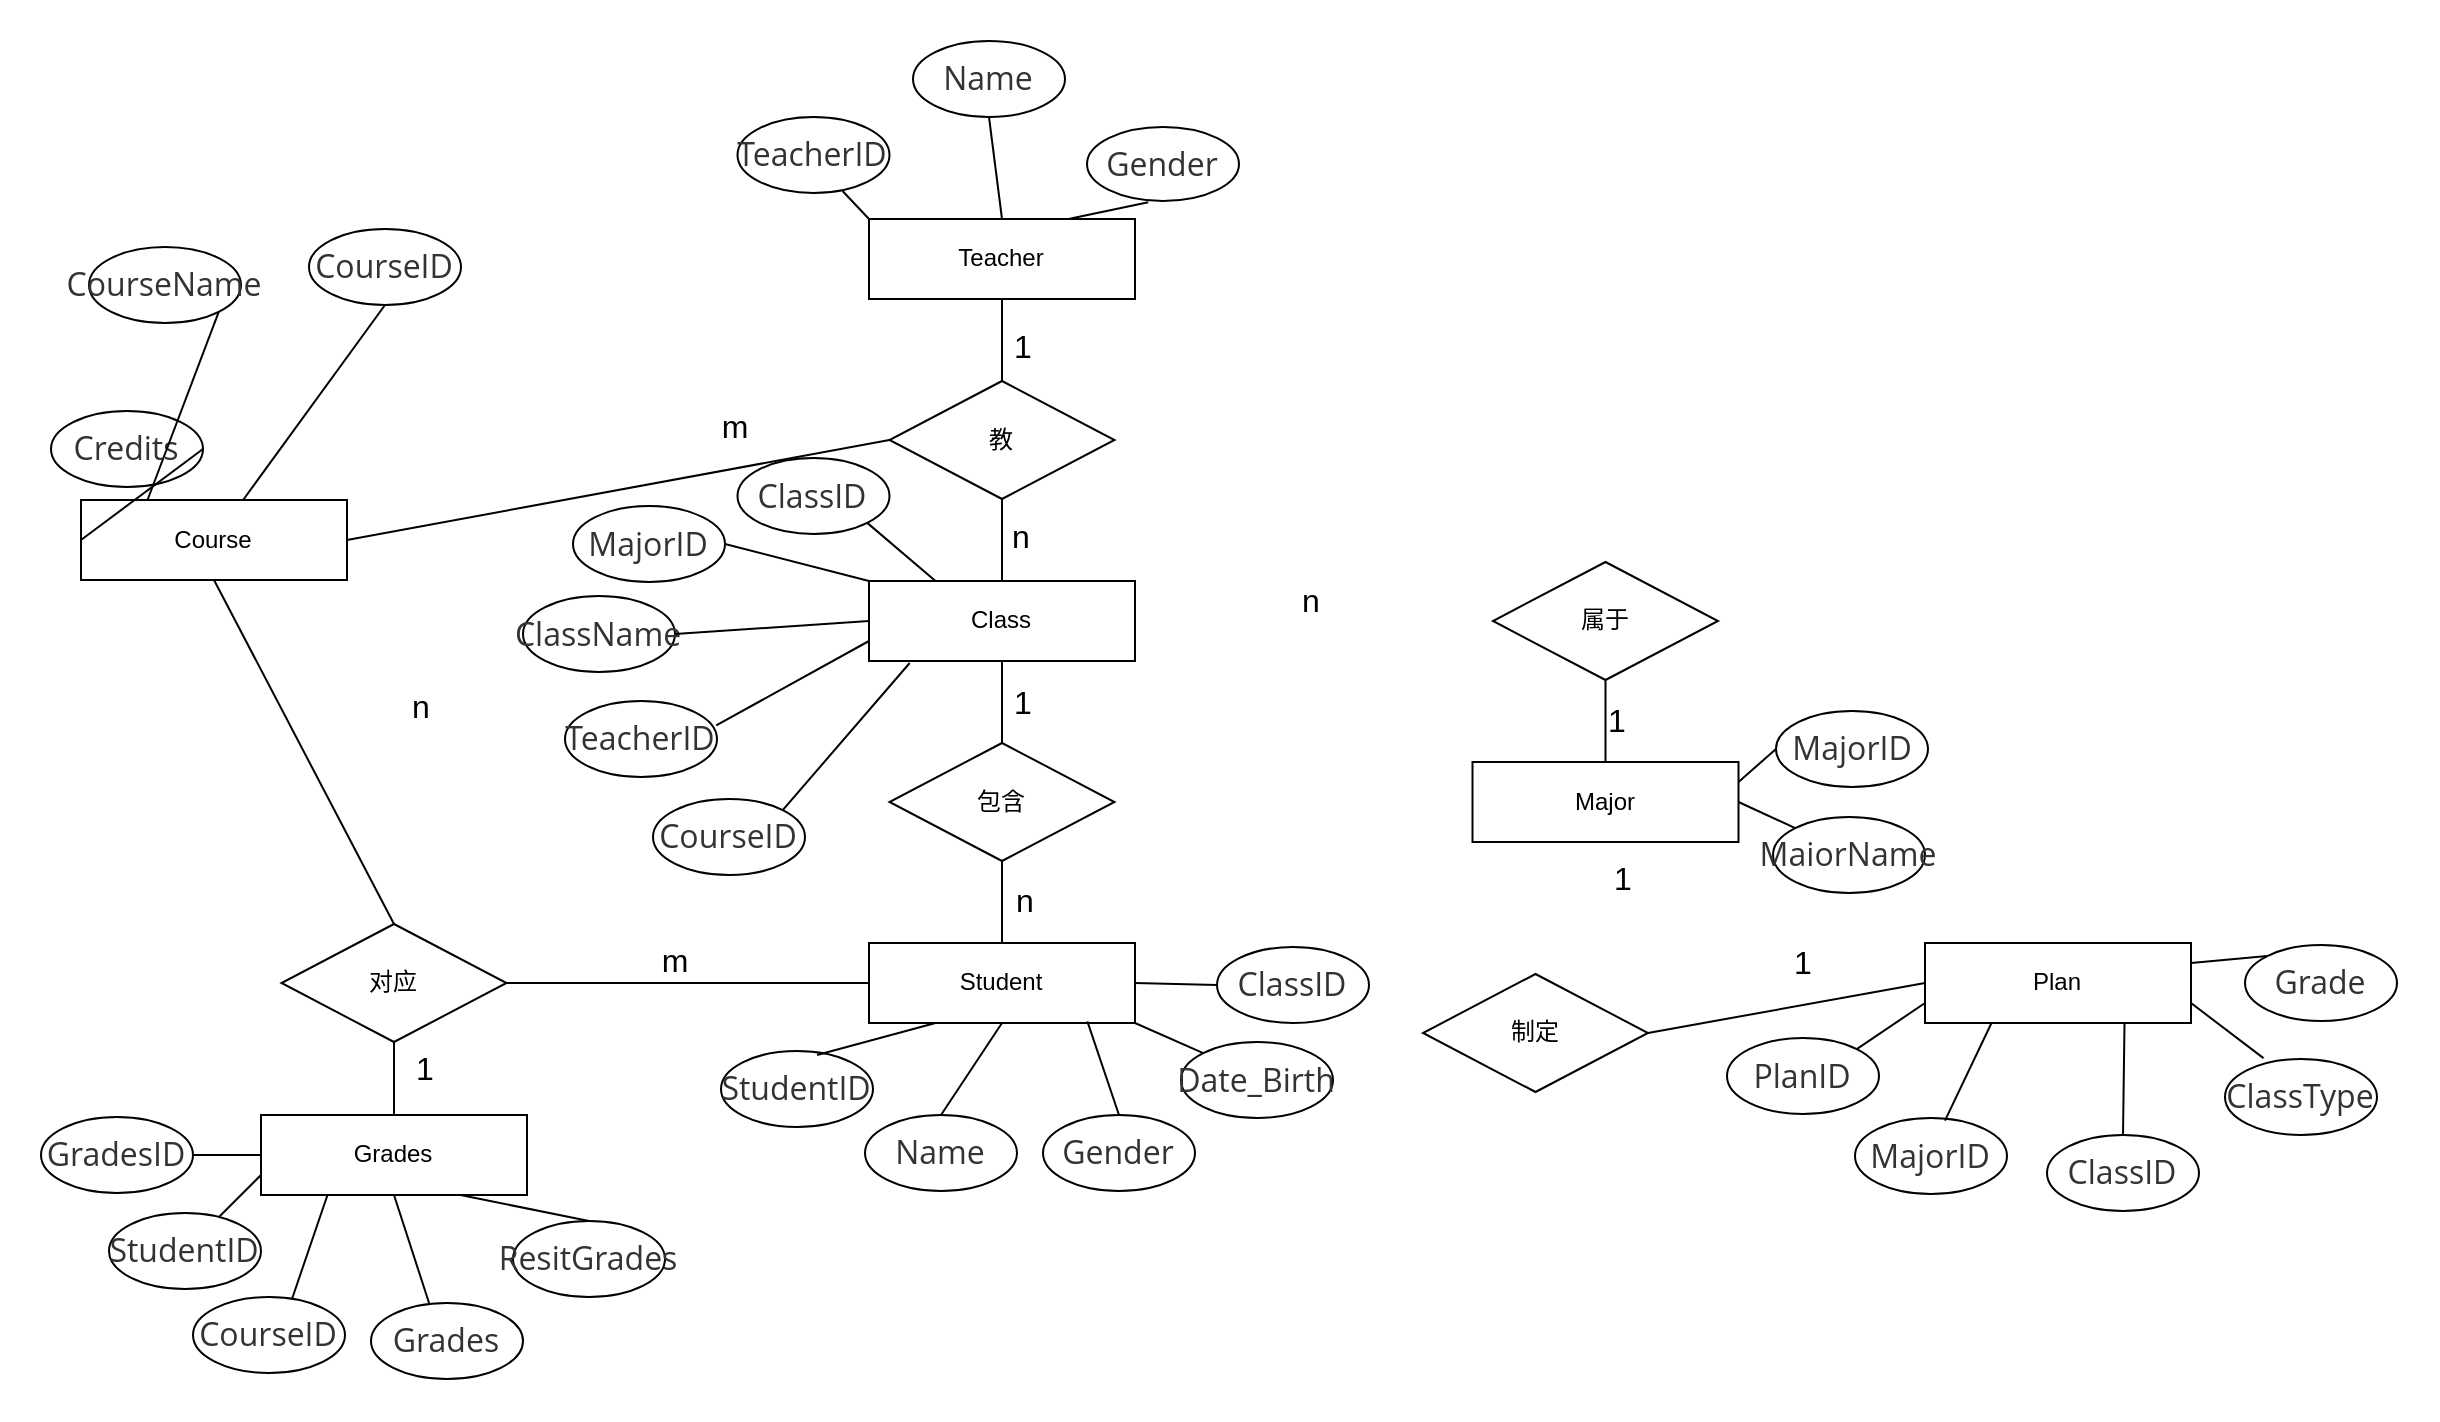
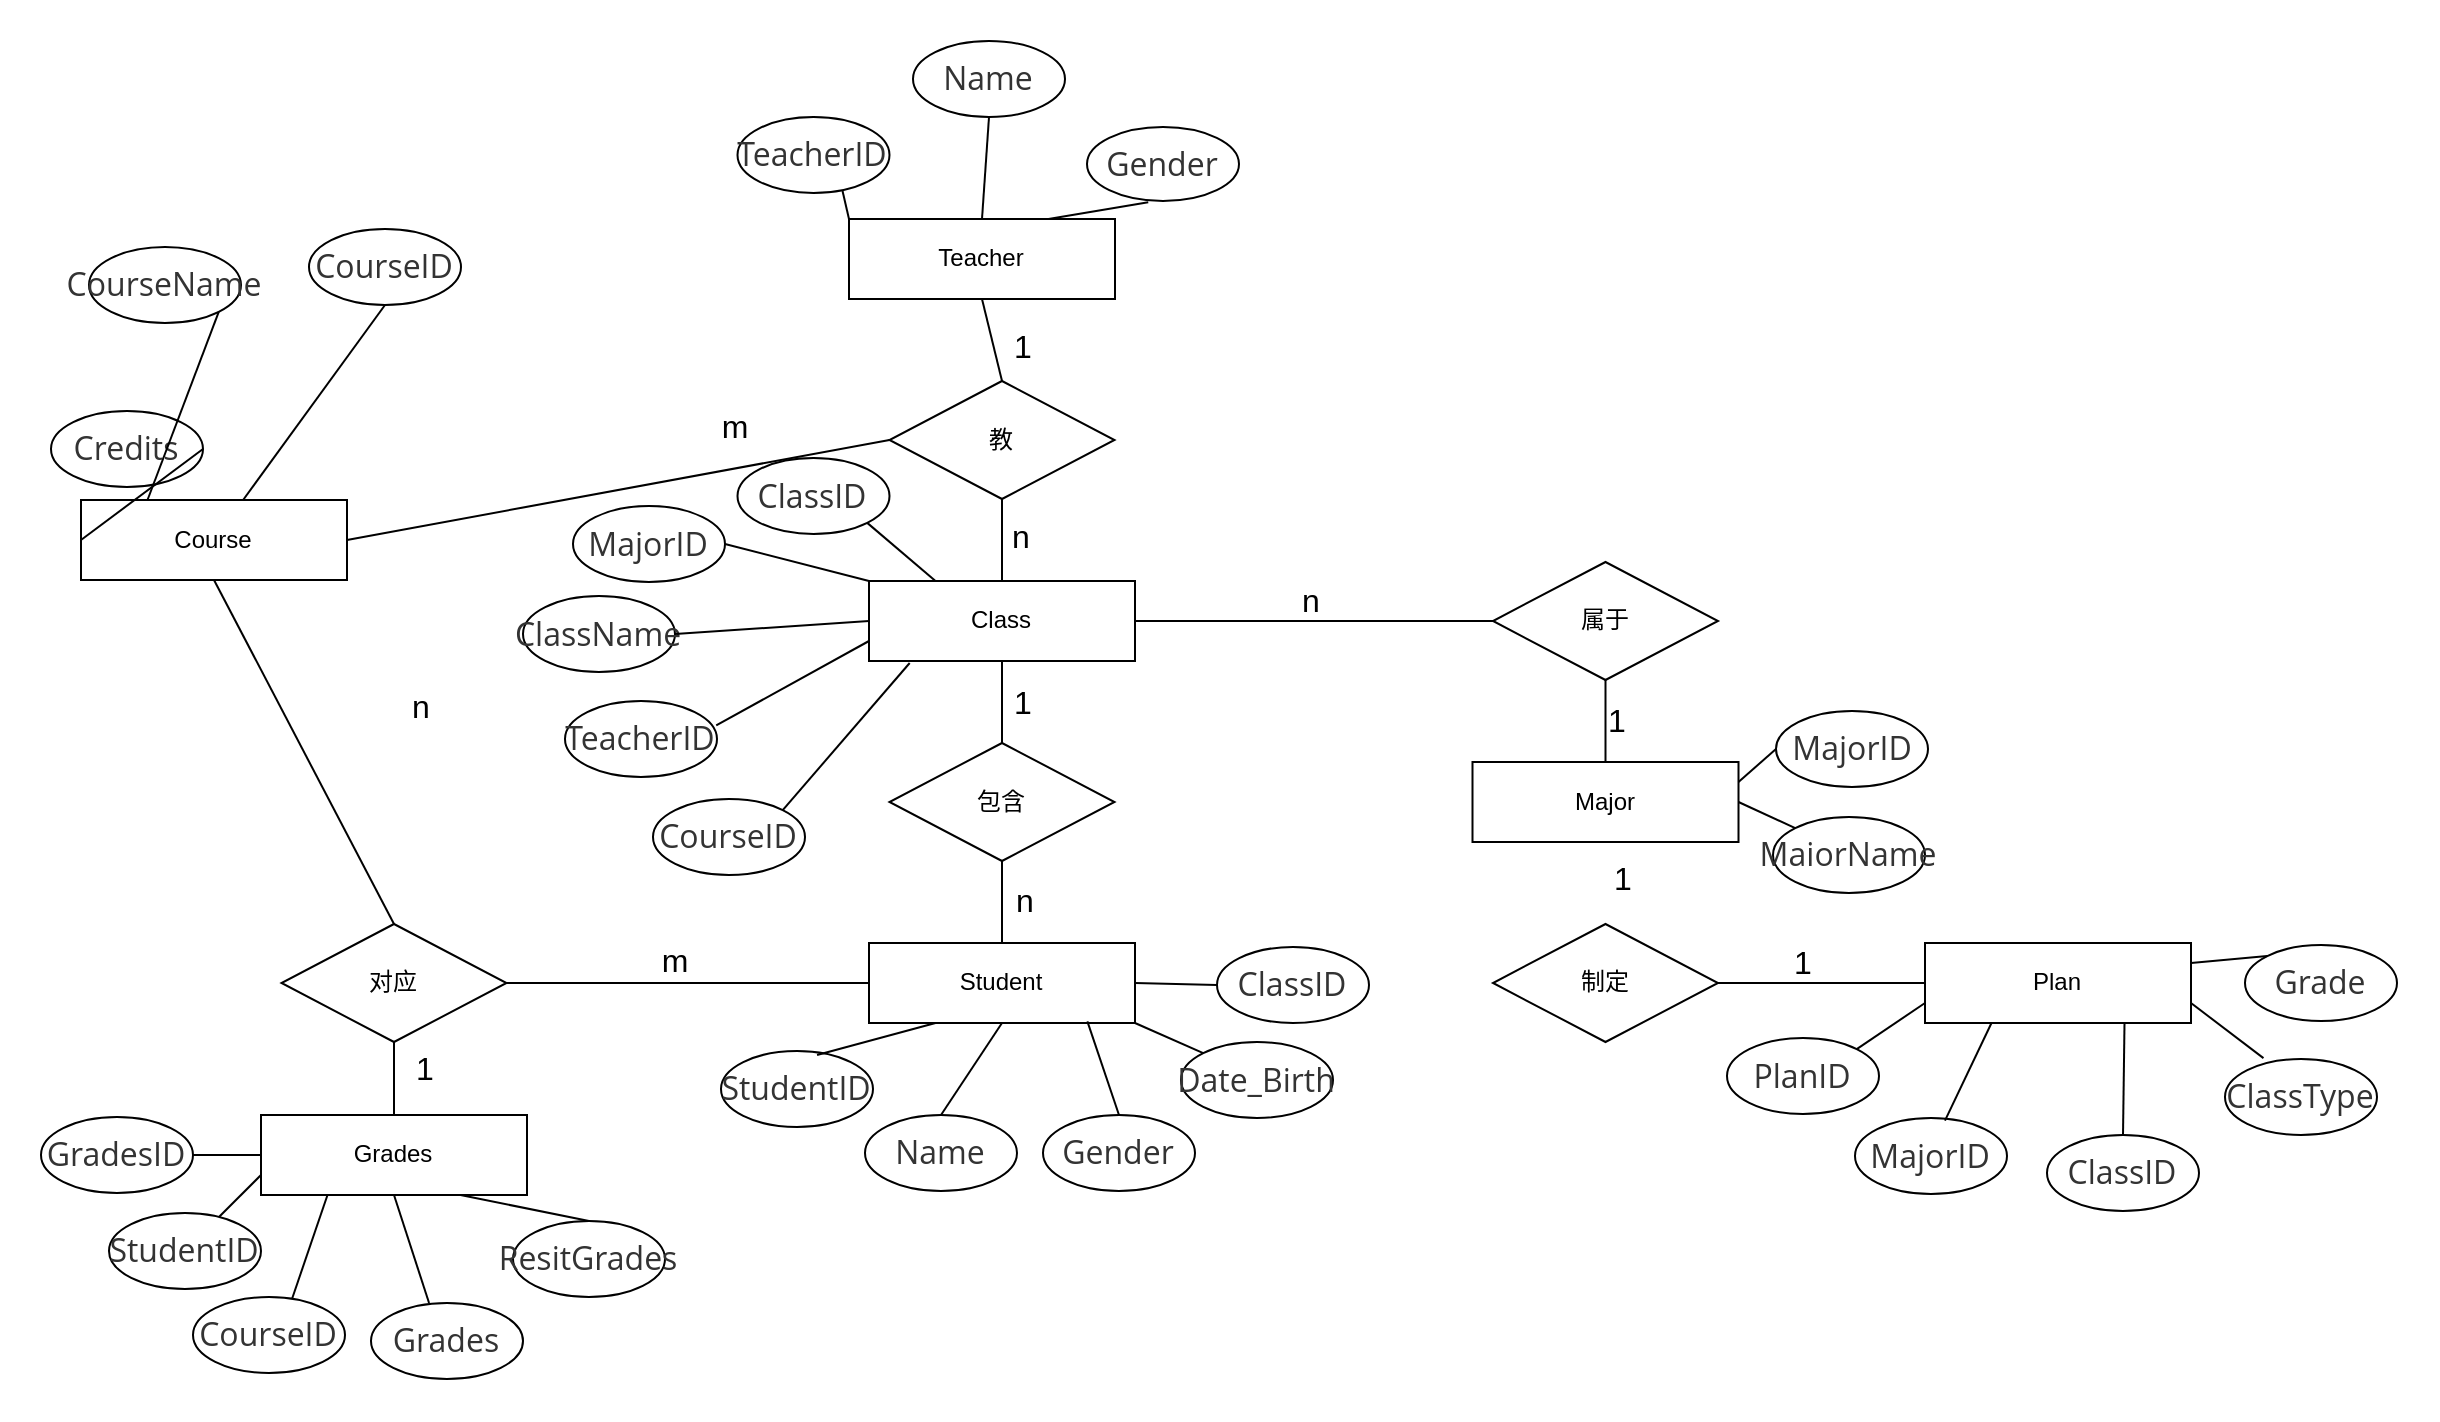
node "Teacher": moved (1002, 259) -> (982, 259)
edge "Class" -- "属于": added
node "制定": moved (1536, 1033) -> (1606, 983)
